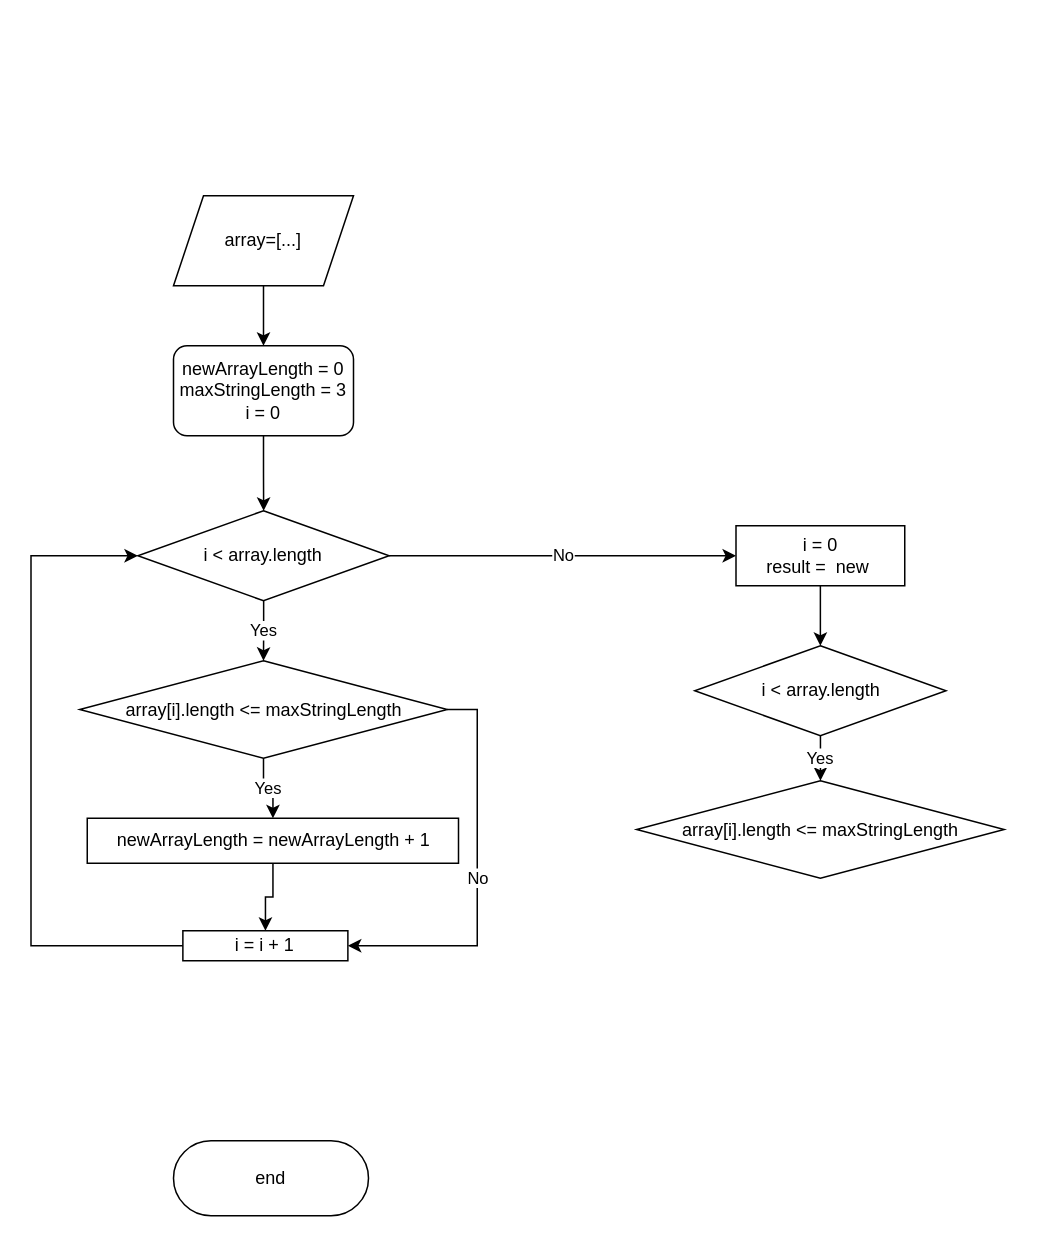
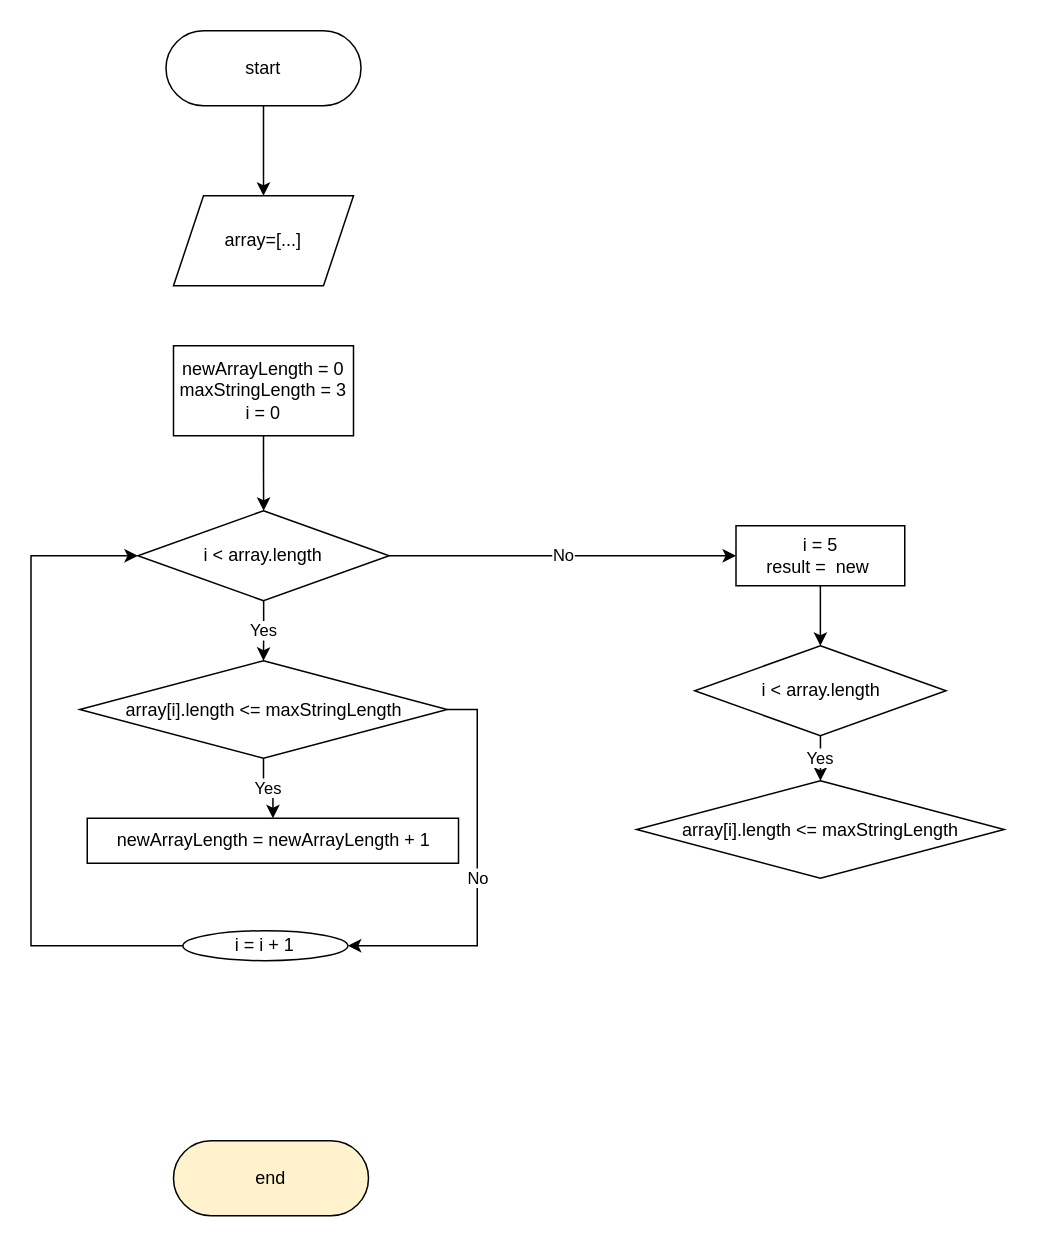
node "start": added
edge "start" -> "array=[...]": added
edge "array=[...]" -> "newArrayLength = 0 maxStringLength = 3 i = 0": removed
node "newArrayLength = 0 maxStringLength = 3 i = 0": shape rounded rectangle -> rectangle
node "i = 0 result = new": label "i = 0 result = new" -> "i = 5 result = new"
edge "newArrayLength = newArrayLength + 1" -> "i = i + 1": removed
node "i = i + 1": shape rectangle -> ellipse
node "end": fillcolor #ffffff -> #fff2cc
